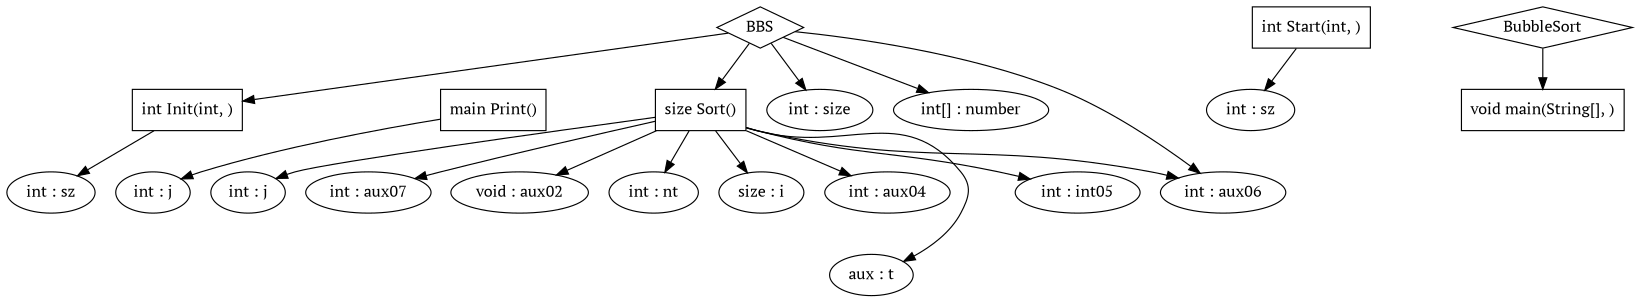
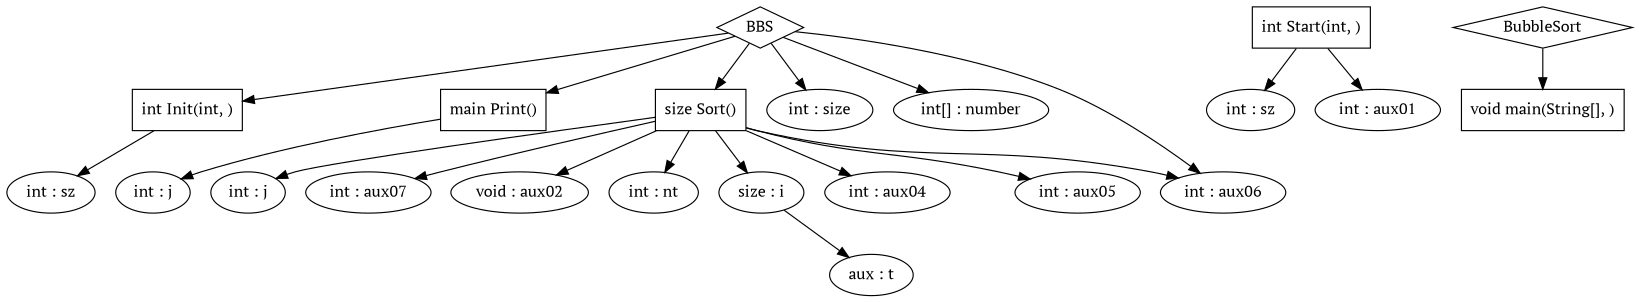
edge "BBS" -> "main Print()": added
node "int : aux01": added
edge "size Sort()" -> "aux : t": now "size : i" -> "aux : t"
node "int : int05": label "int : int05" -> "int : aux05"
